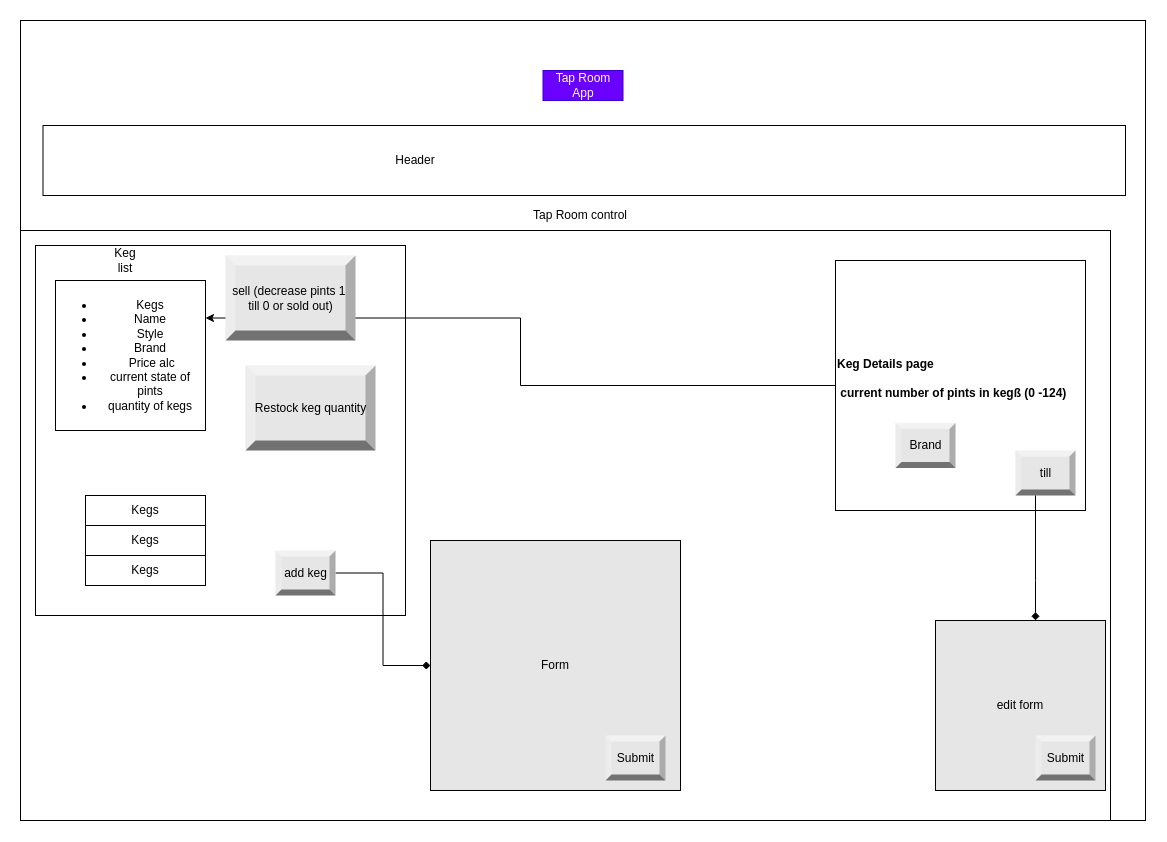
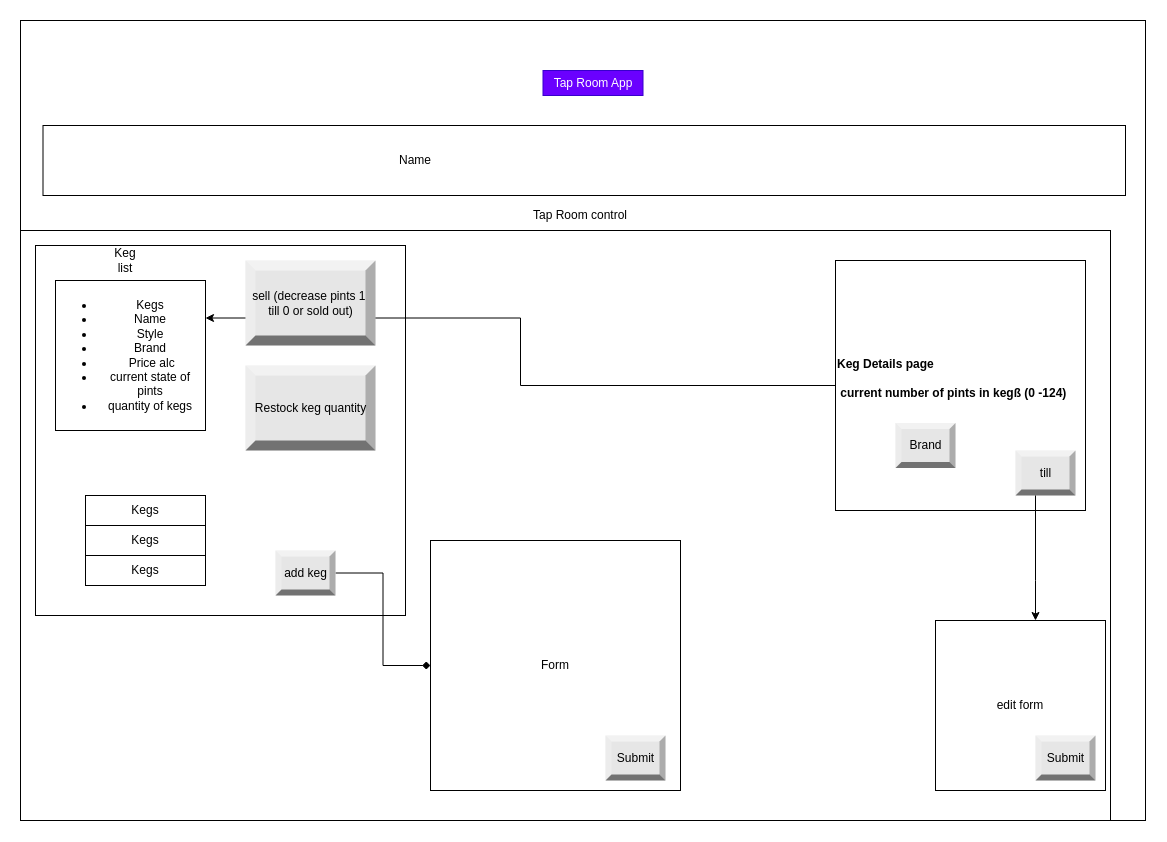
node "Tap Room App": size 80x30 -> 100x25
node "Header": label "Header" -> "Name"
node "sell (decrease pints 1 till 0 or sold out)": moved (291, 298) -> (311, 303)
edge "till" -> "edit form": arrowhead diamond -> classic
node "Form": fillcolor #e6e6e6 -> #ffffff
node "edit form": fillcolor #e6e6e6 -> #ffffff
